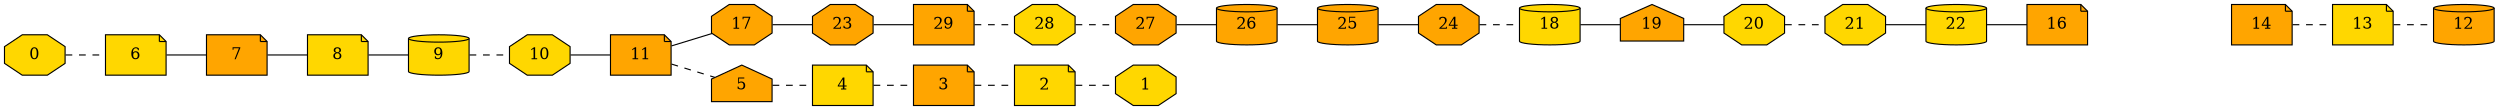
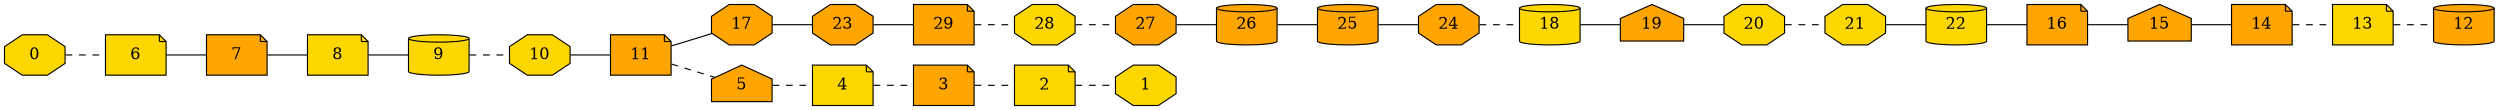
node "15": added
